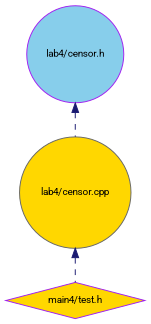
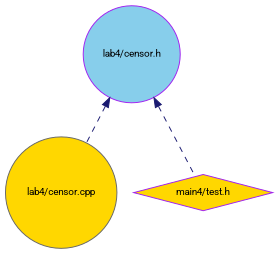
edge "main4/test.h" -> "lab4/censor.cpp": now "main4/test.h" -> "lab4/censor.h"
